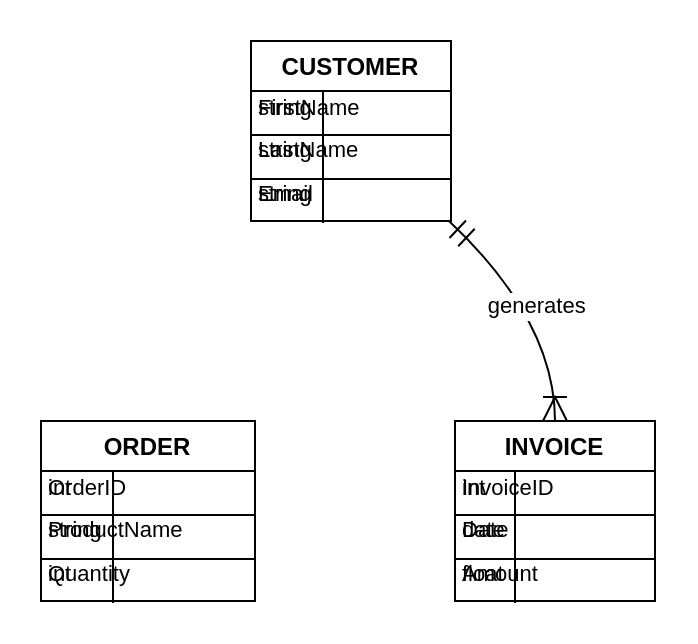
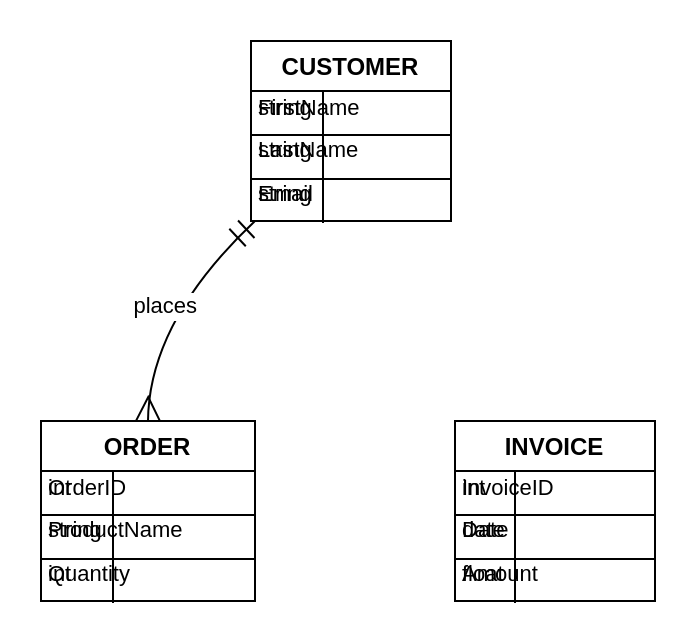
edge "CUSTOMER" -- "INVOICE": removed, label "generates"
edge "CUSTOMER" -- "ORDER": added, label "places"
